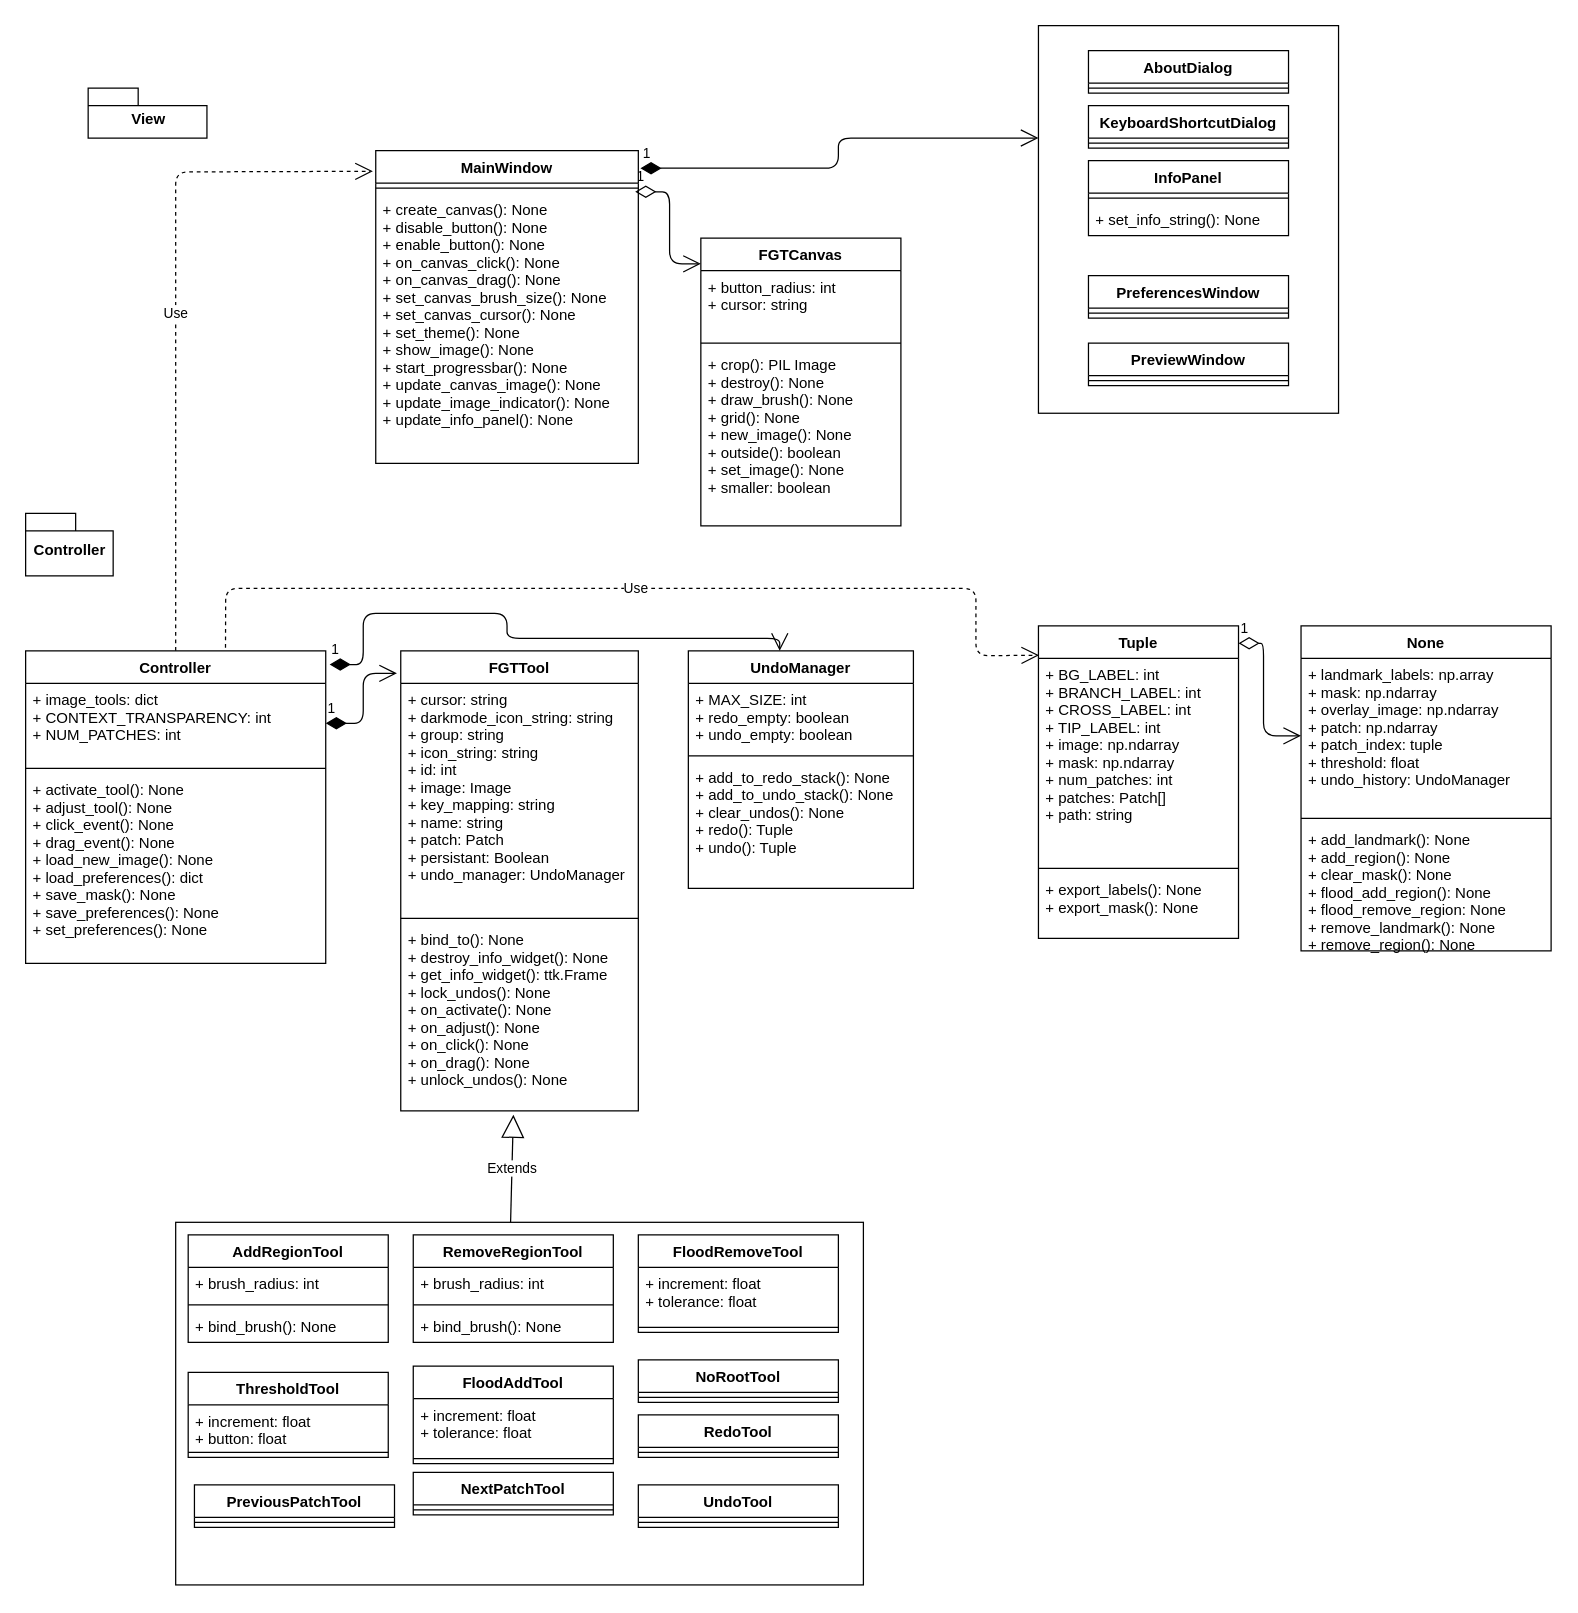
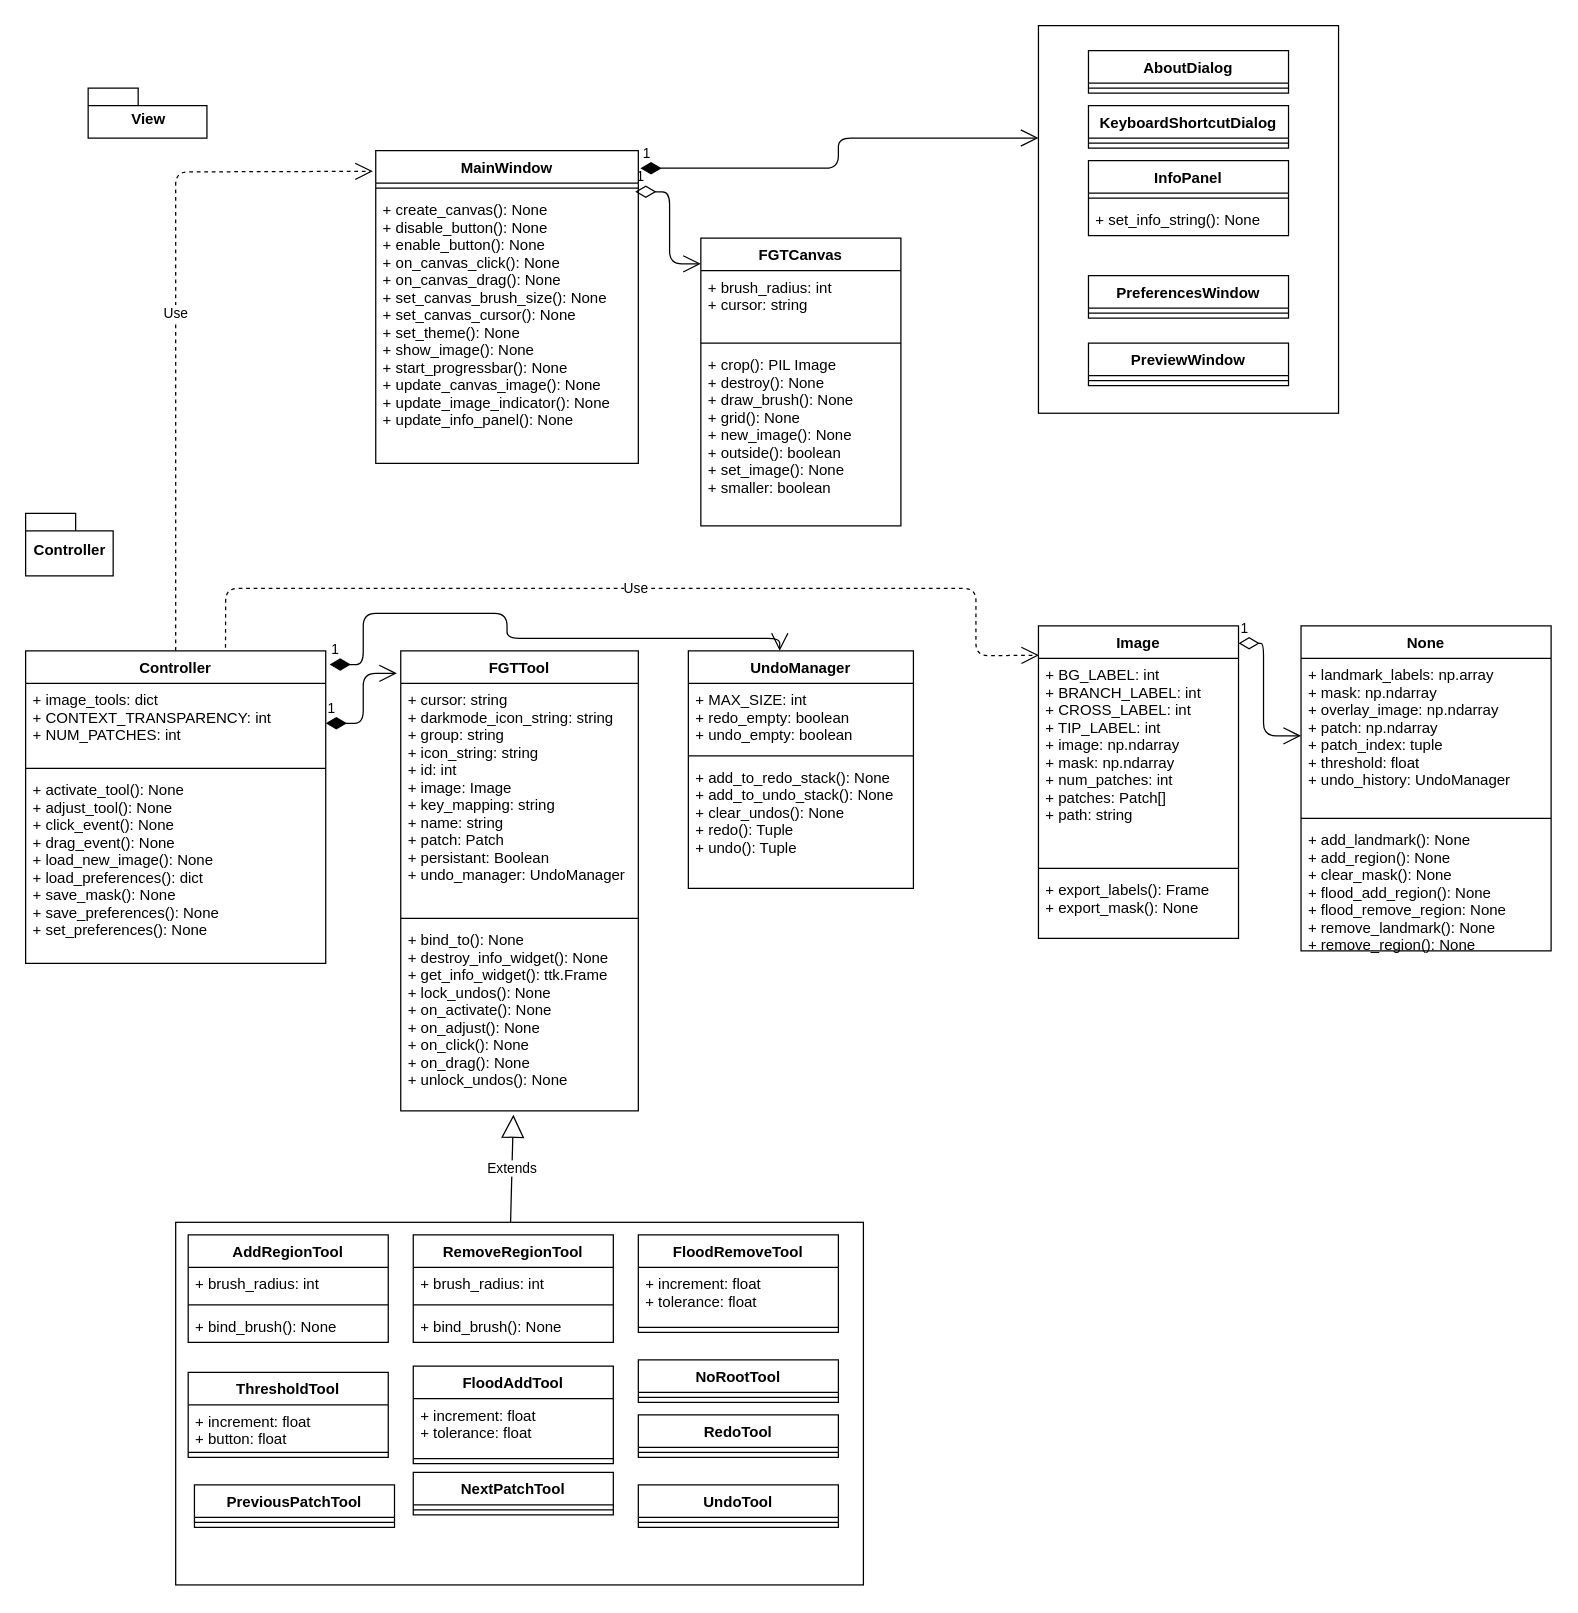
node "+ button_radius: int + cursor: string": label "+ button_radius: int + cursor: string" -> "+ brush_radius: int + cursor: string"
node "Tuple": label "Tuple" -> "Image"
node "+ export_labels(): None + export_mask(): None": label "+ export_labels(): None + export_mask(): None" -> "+ export_labels(): Frame + export_mask(): None"
